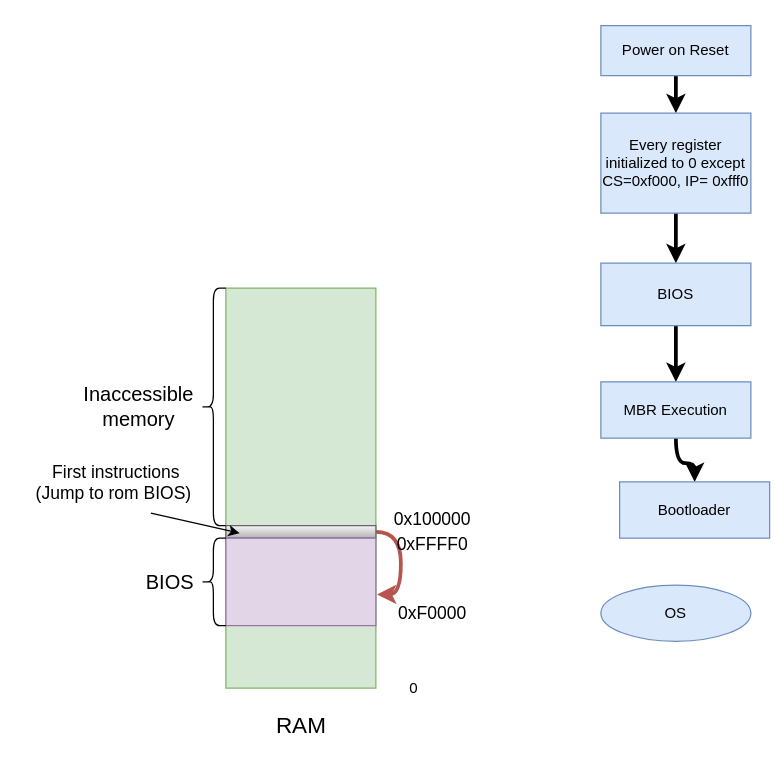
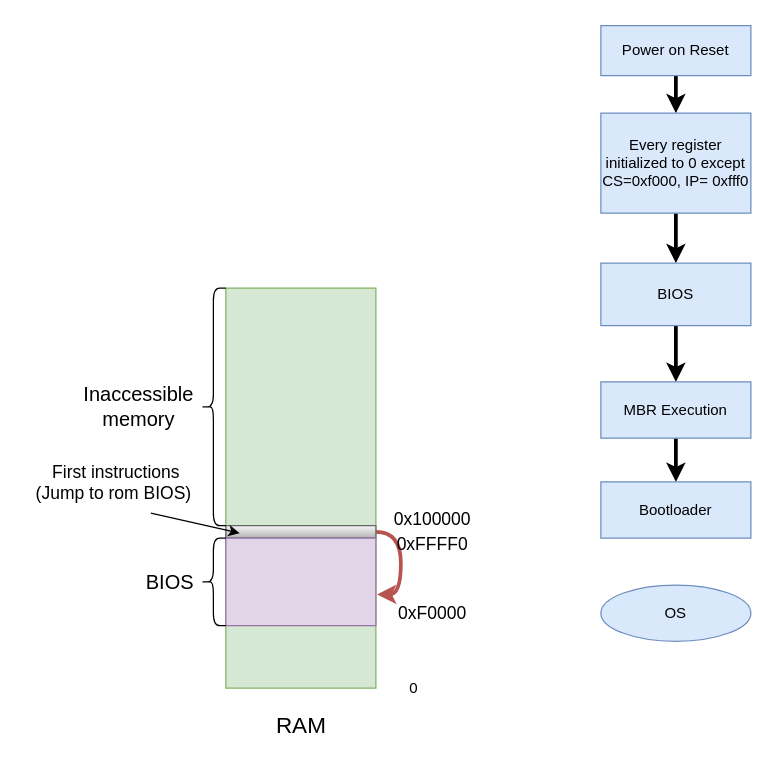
node "Bootloader": moved (694, 510) -> (676, 510)
